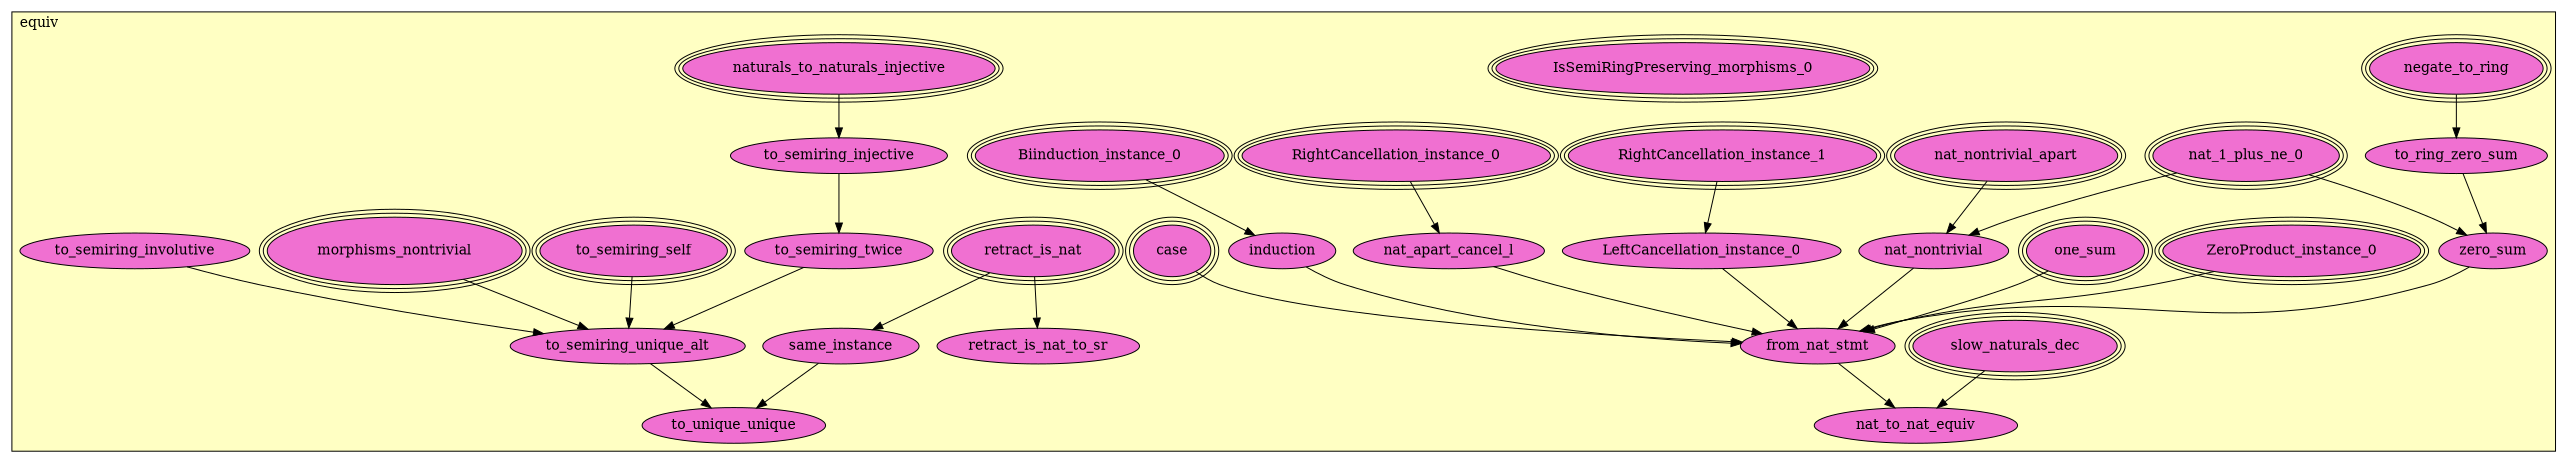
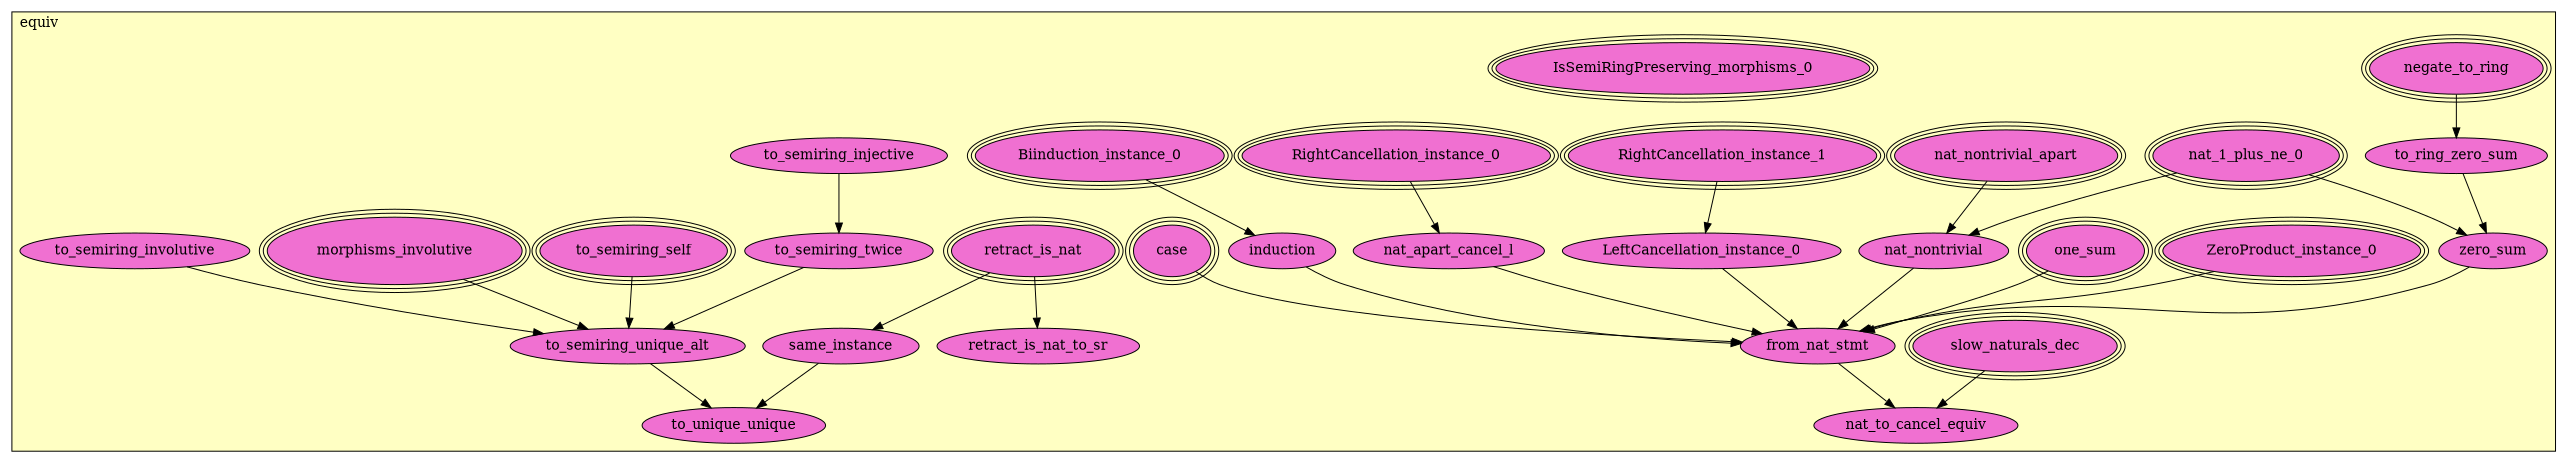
node "naturals_to_naturals_injective": removed
node "morphisms_nontrivial": label "morphisms_nontrivial" -> "morphisms_involutive"
node "nat_to_nat_equiv": label "nat_to_nat_equiv" -> "nat_to_cancel_equiv"
